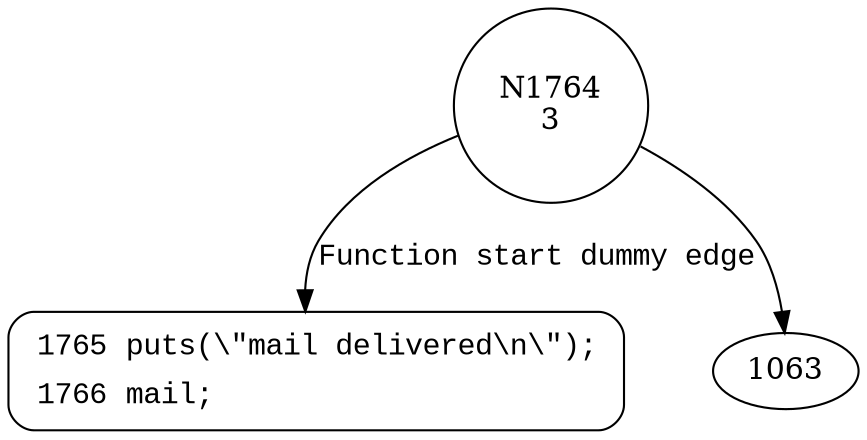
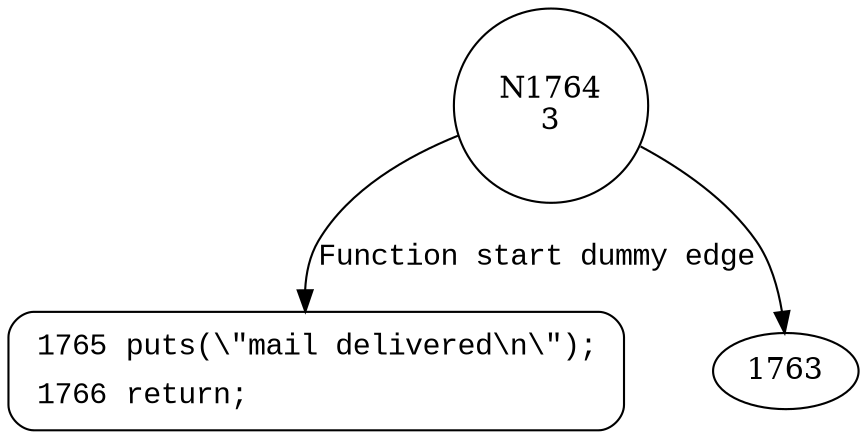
node "1063": label "1063" -> "1763"
node "1765": text "mail;" -> "return;"
